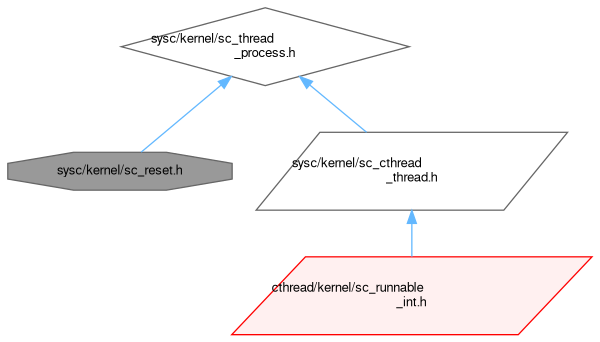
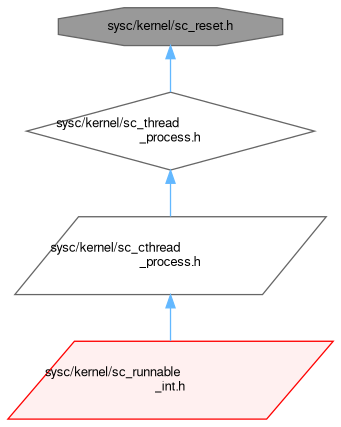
edge "sysc/kernel/sc_reset.h" -> "sysc/kernel/sc_thread _process.h": reversed
node "sysc/kernel/sc_cthread _thread.h": label "sysc/kernel/sc_cthread _thread.h" -> "sysc/kernel/sc_cthread _process.h"
node "cthread/kernel/sc_runnable _int.h": label "cthread/kernel/sc_runnable _int.h" -> "sysc/kernel/sc_runnable _int.h"
